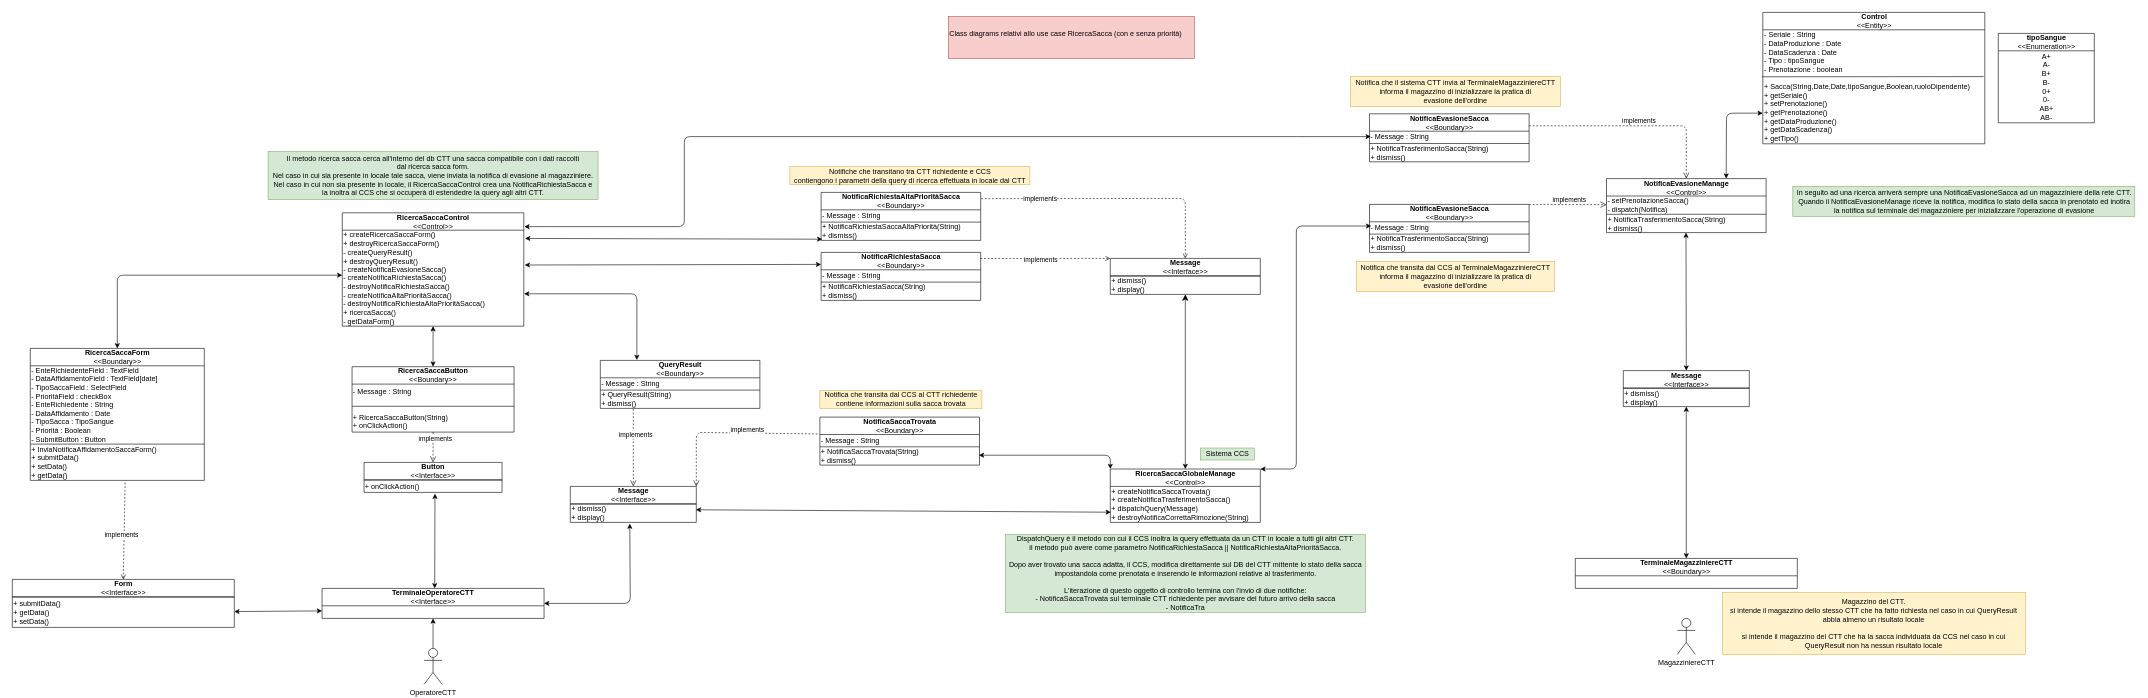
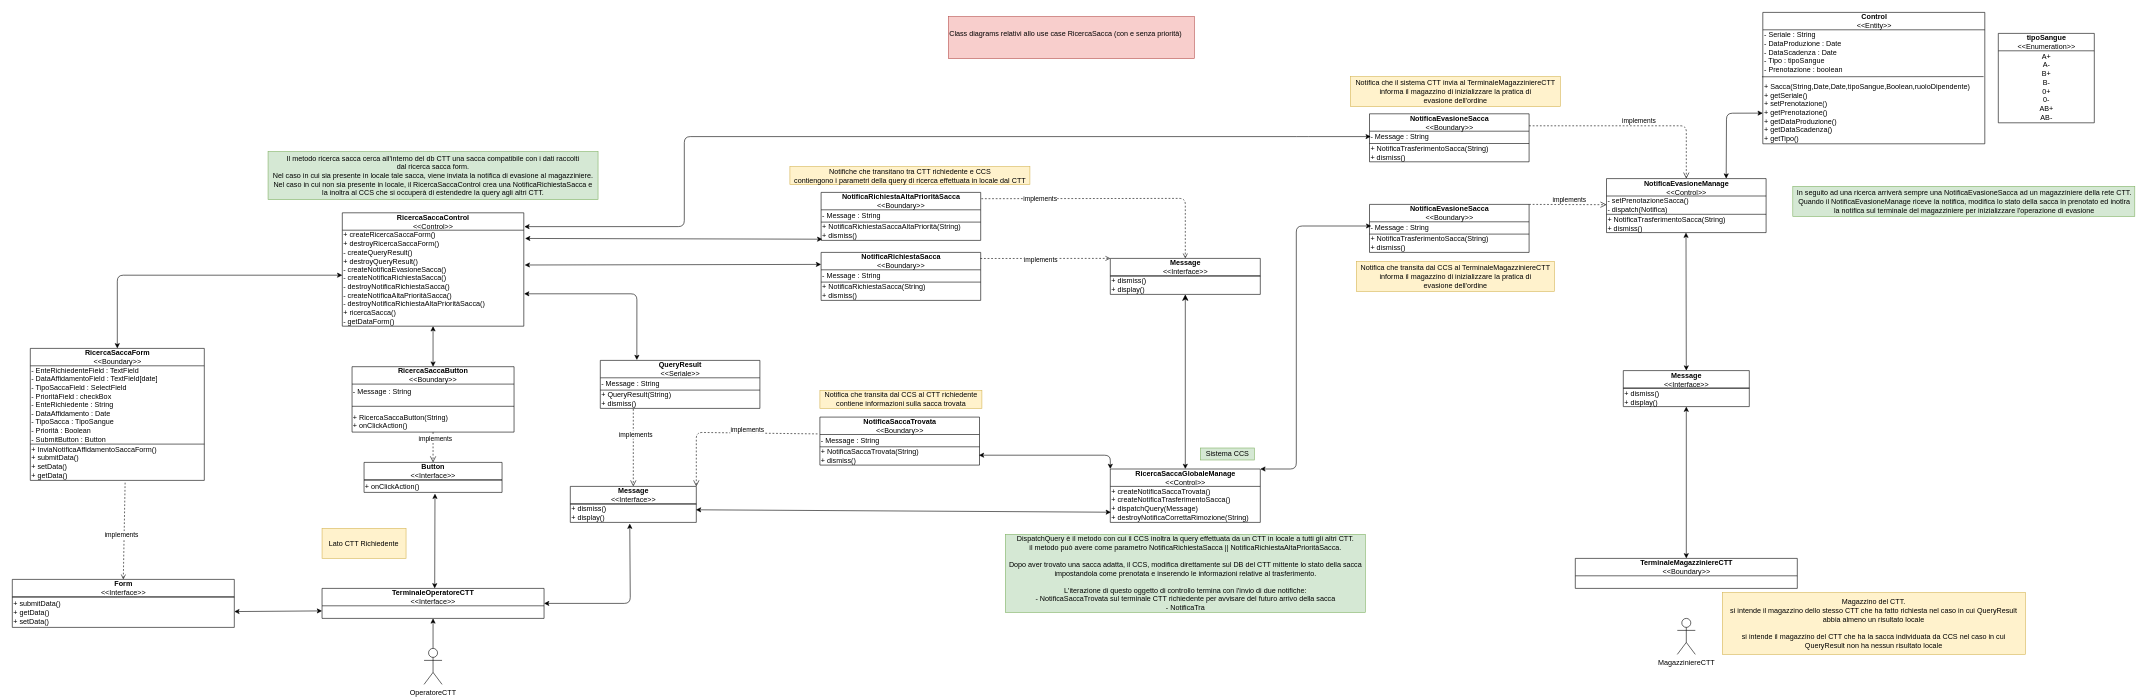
node "QueryResult <<Boundary>>": label "QueryResult <<Boundary>>" -> "QueryResult <<Seriale>>"
node "Lato CTT Richiedente": added
